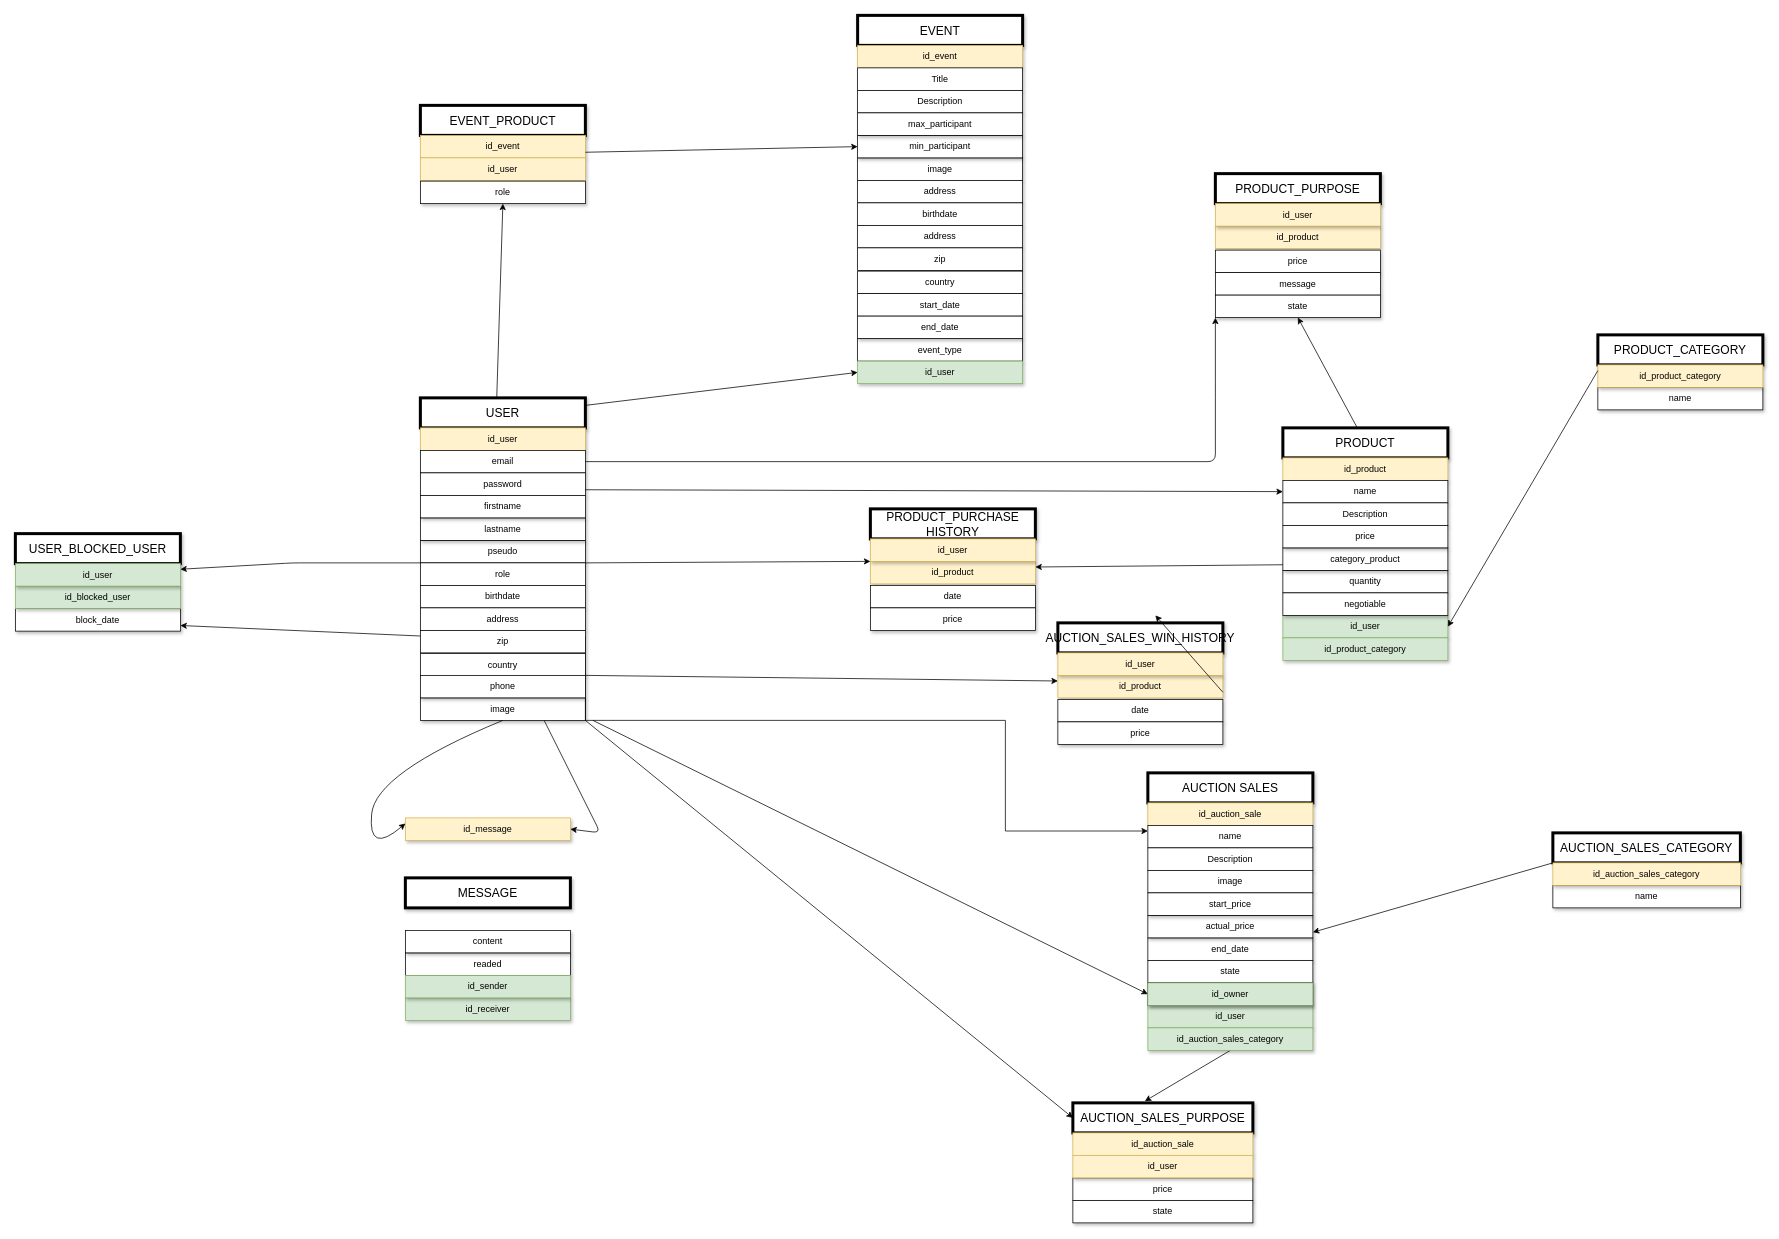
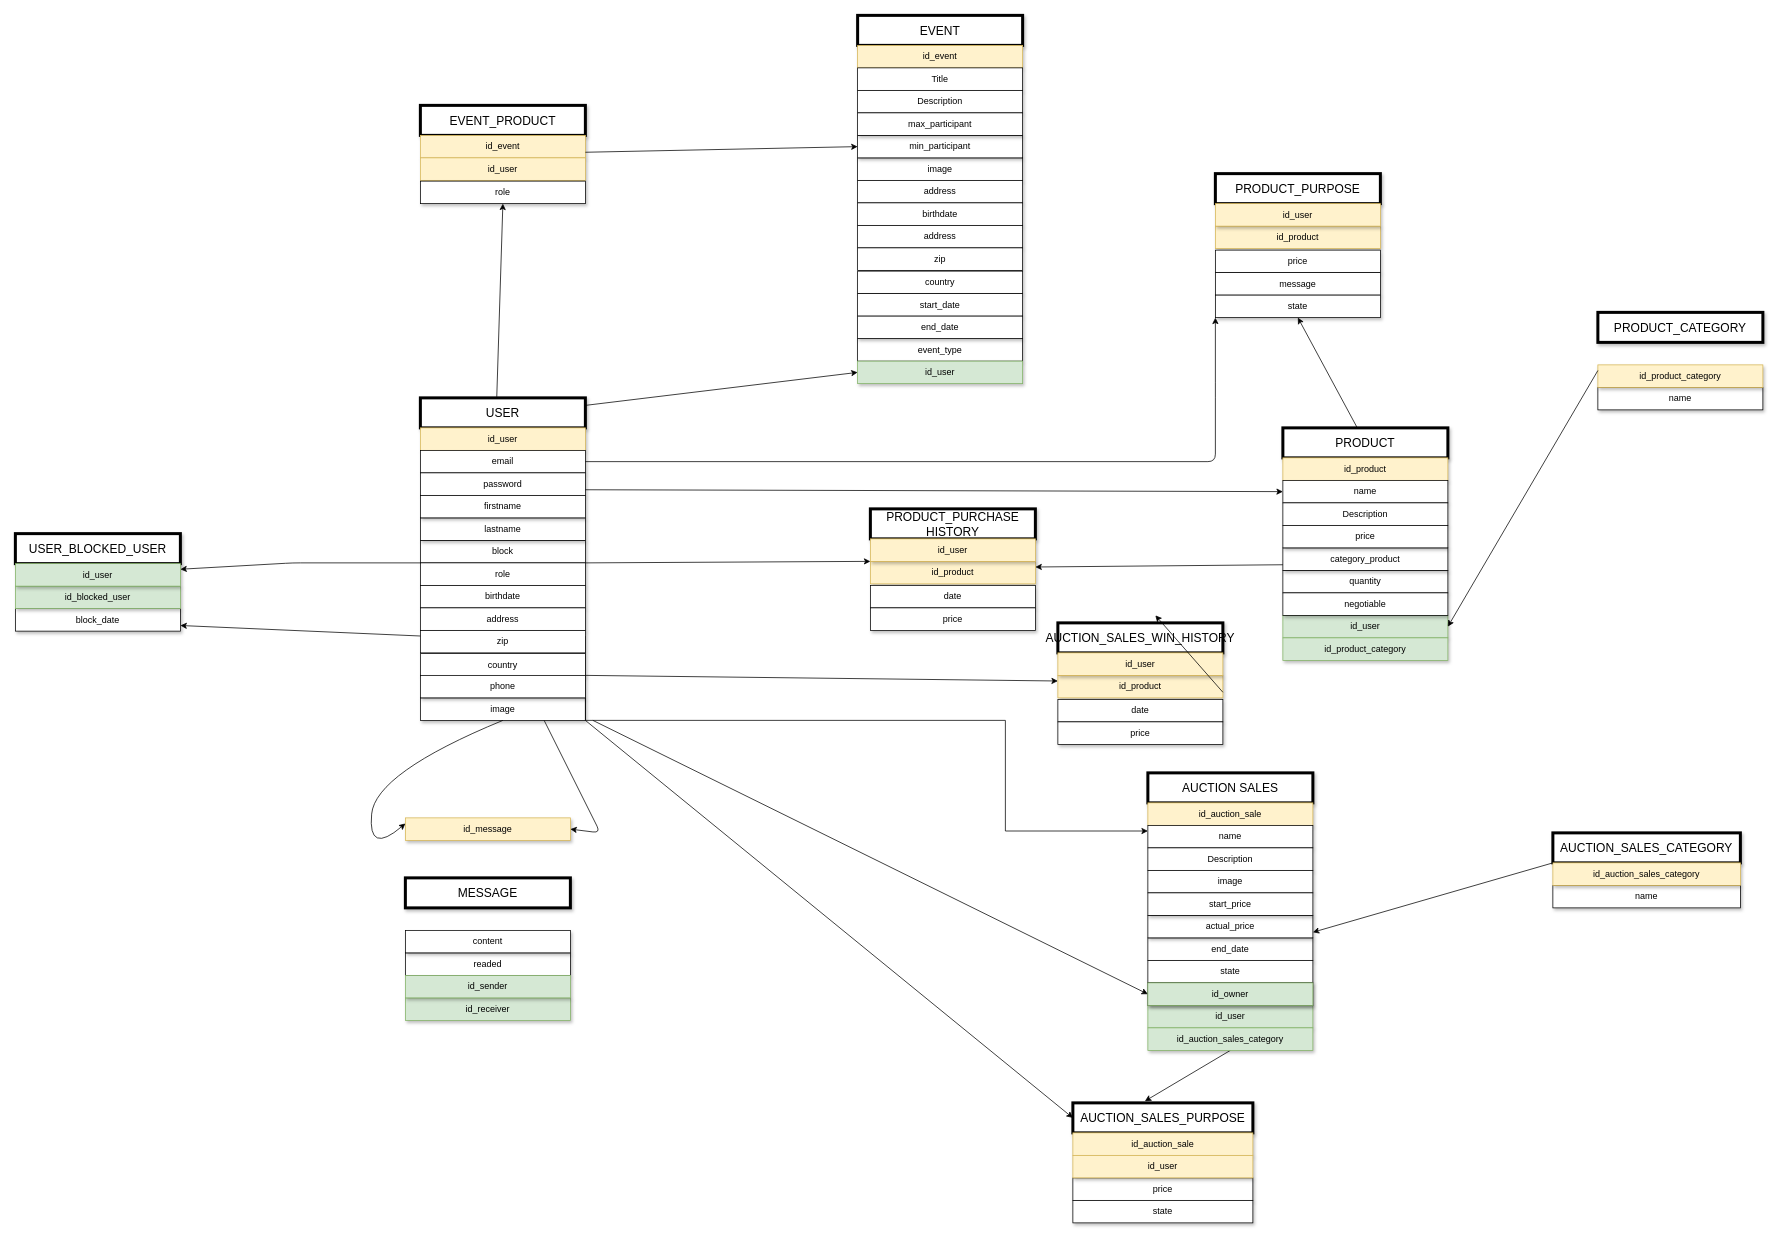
node "PRODUCT_CATEGORY": moved (1680, 350) -> (1680, 327)
node "pseudo": label "pseudo" -> "block"
